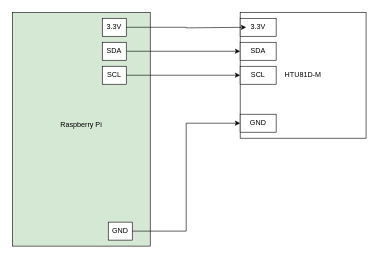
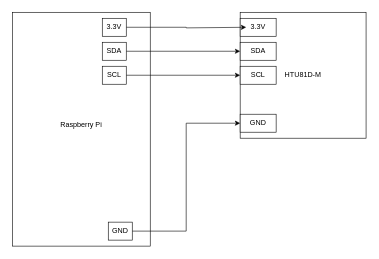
node "Raspberry Pi": fillcolor #d5e8d4 -> #ffffff
